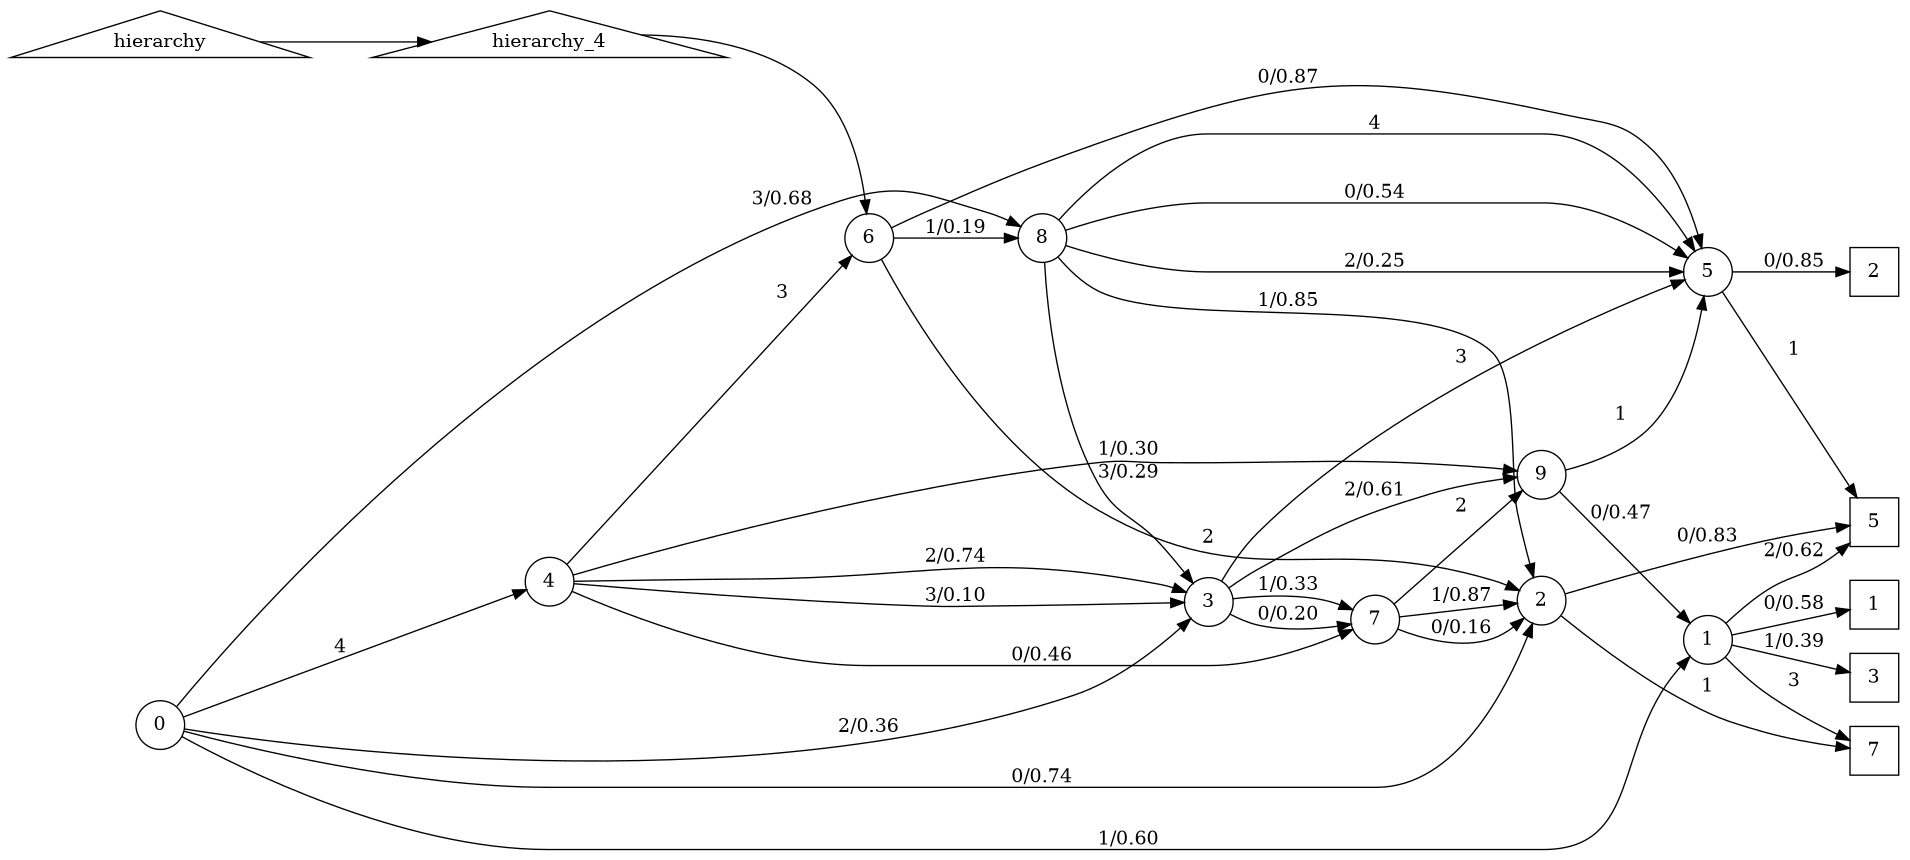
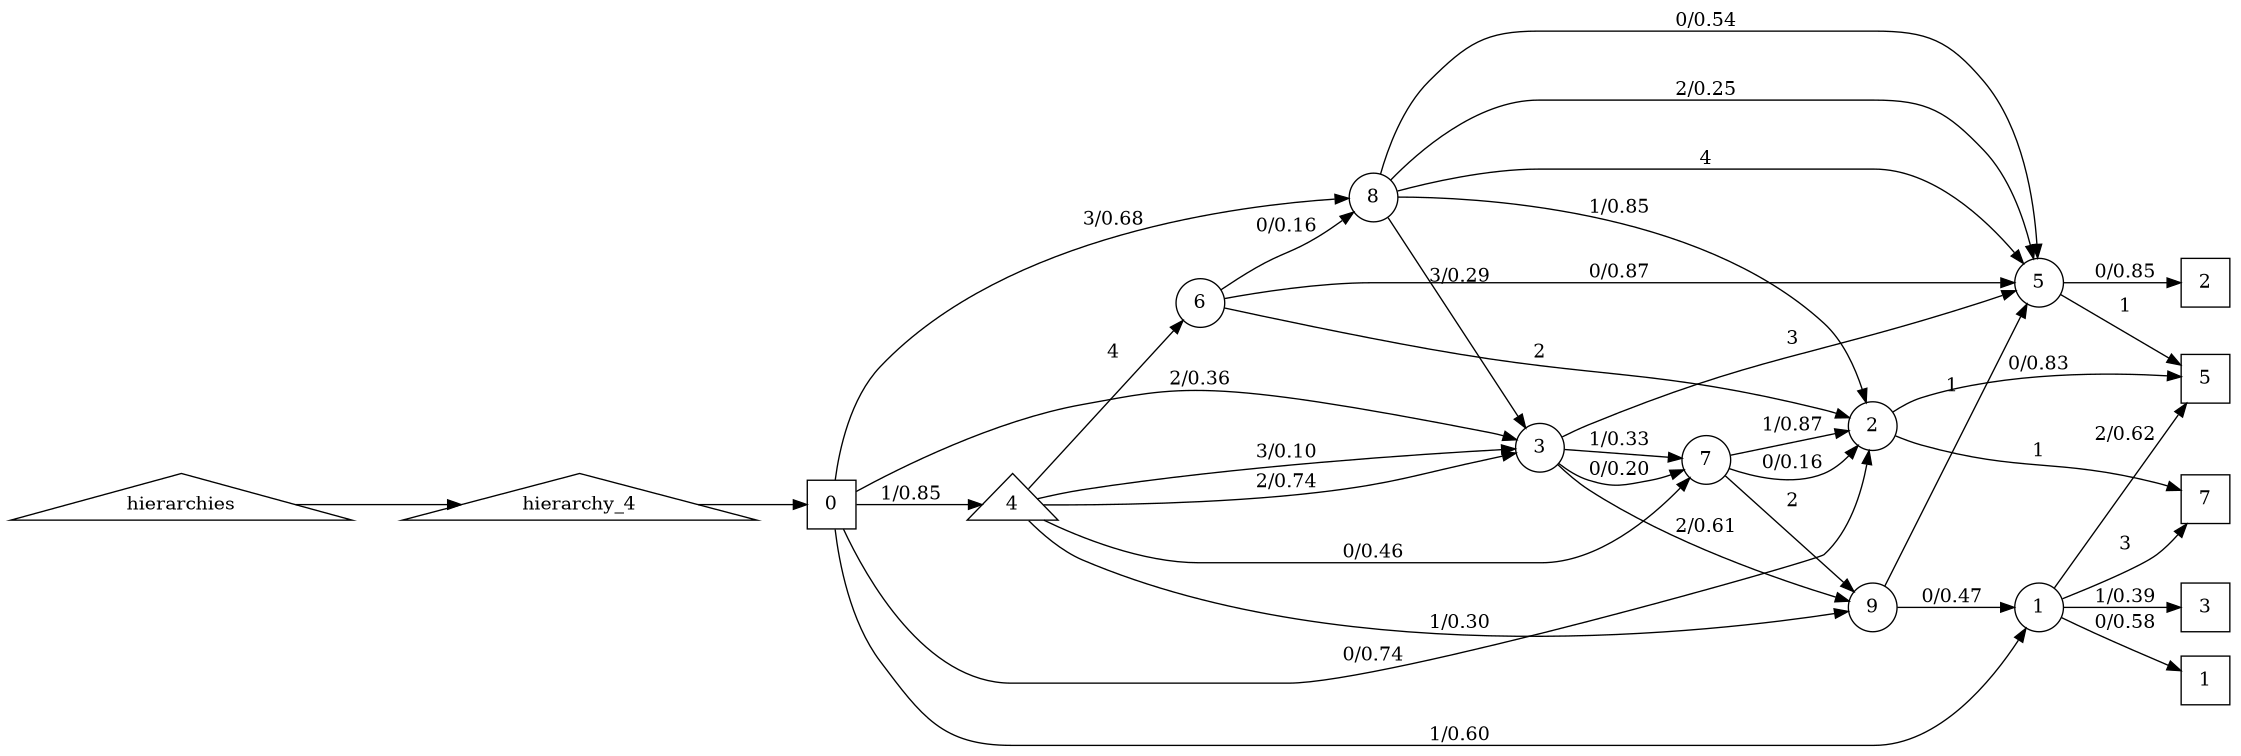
node "hierarchy": label "hierarchy" -> "hierarchies"
edge "hierarchy_4" -> "6": now "hierarchy_4" -> "0"
edge "6" -> "8": label "1/0.19" -> "0/0.16"
edge "4" -> "6": label "3" -> "4"
node "4": shape circle -> triangle
edge "0" -> "4": label "4" -> "1/0.85"
node "0": shape circle -> square
